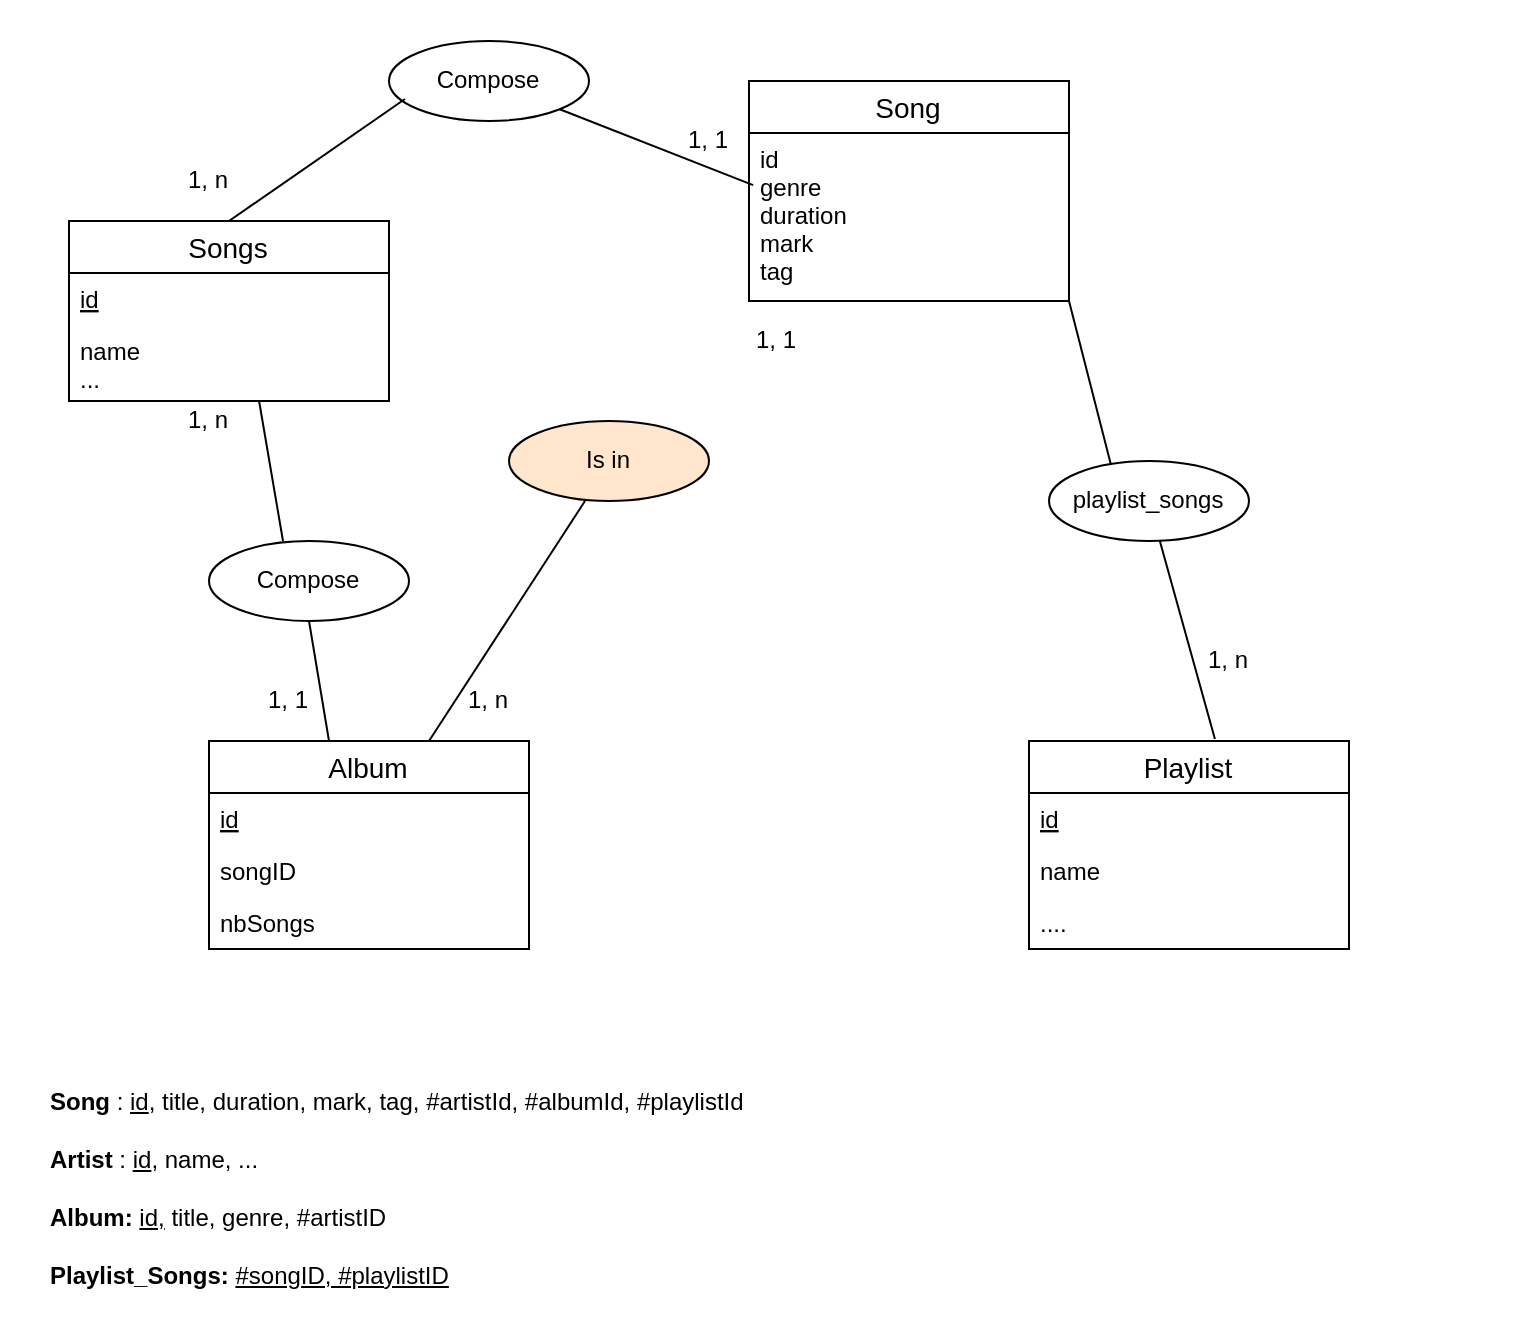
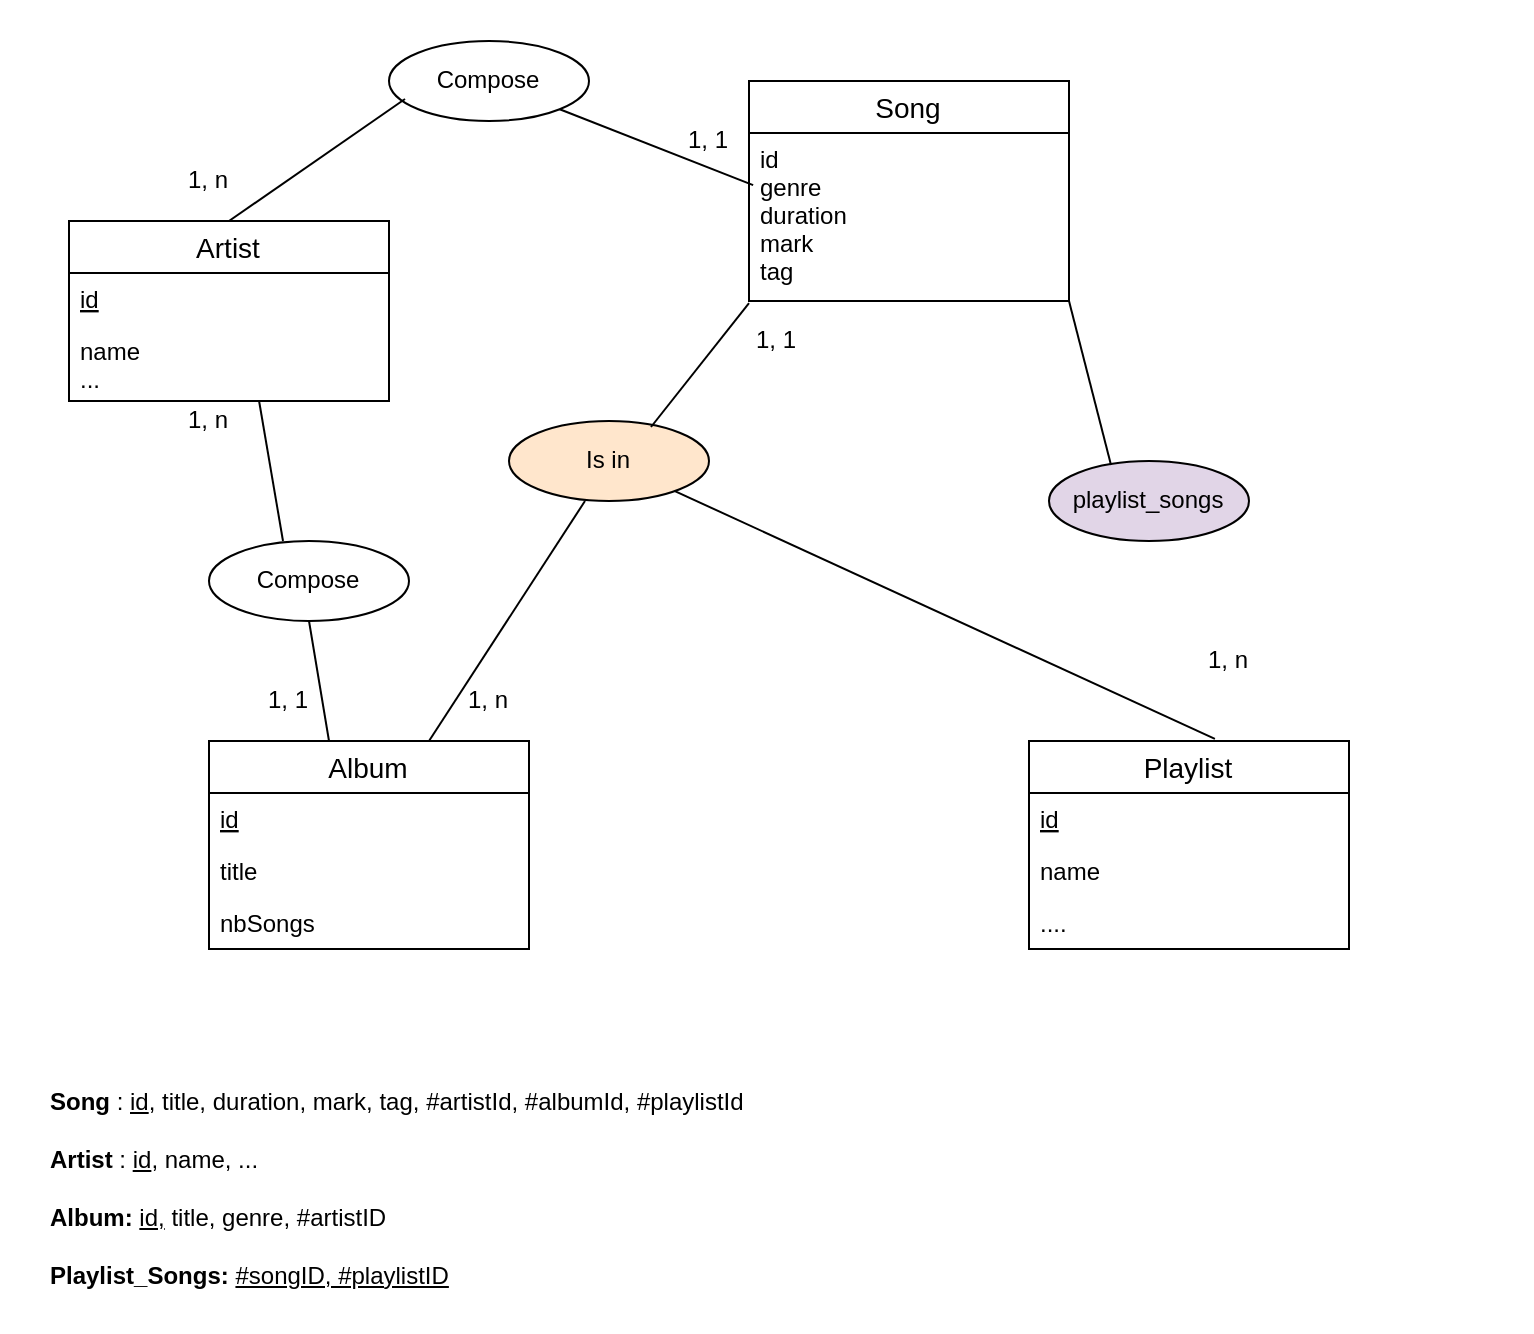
node "Songs": label "Songs" -> "Artist"
edge "id genre duration mark tag" -- "Is in": added
node "playlist_songs": fillcolor #ffffff -> #e1d5e7
edge "playlist_songs" -- "Playlist": now "Is in" -- "Playlist"
node "songID": label "songID" -> "title"
